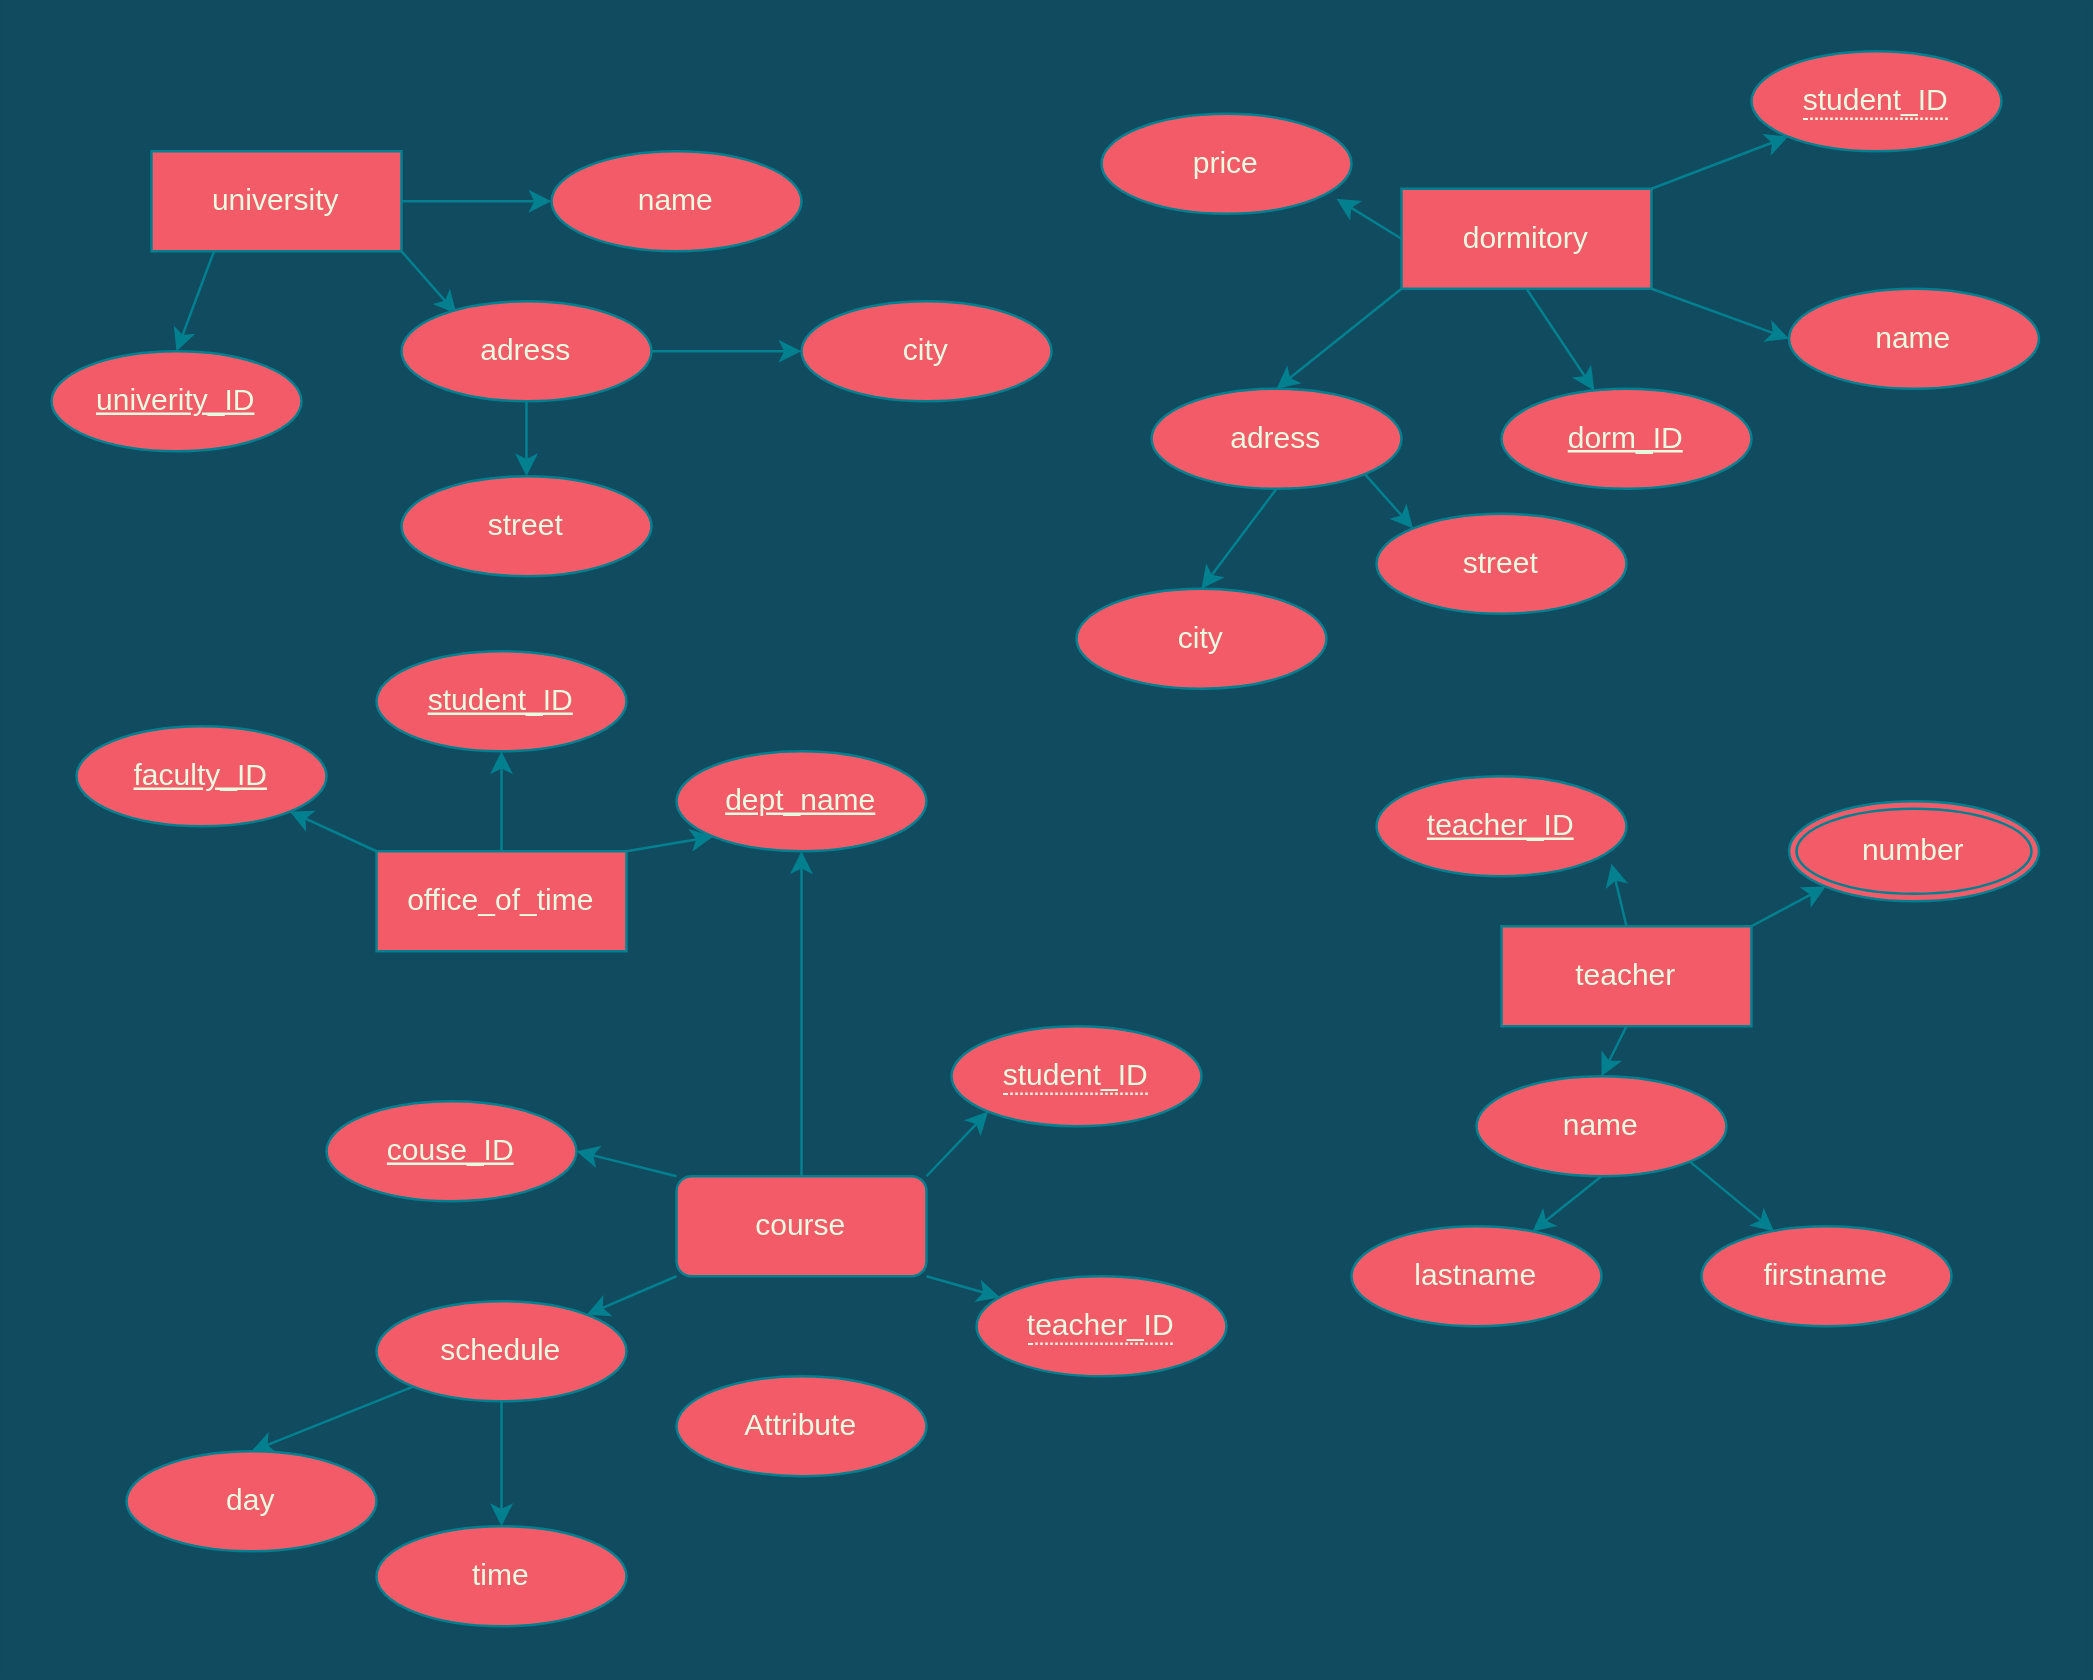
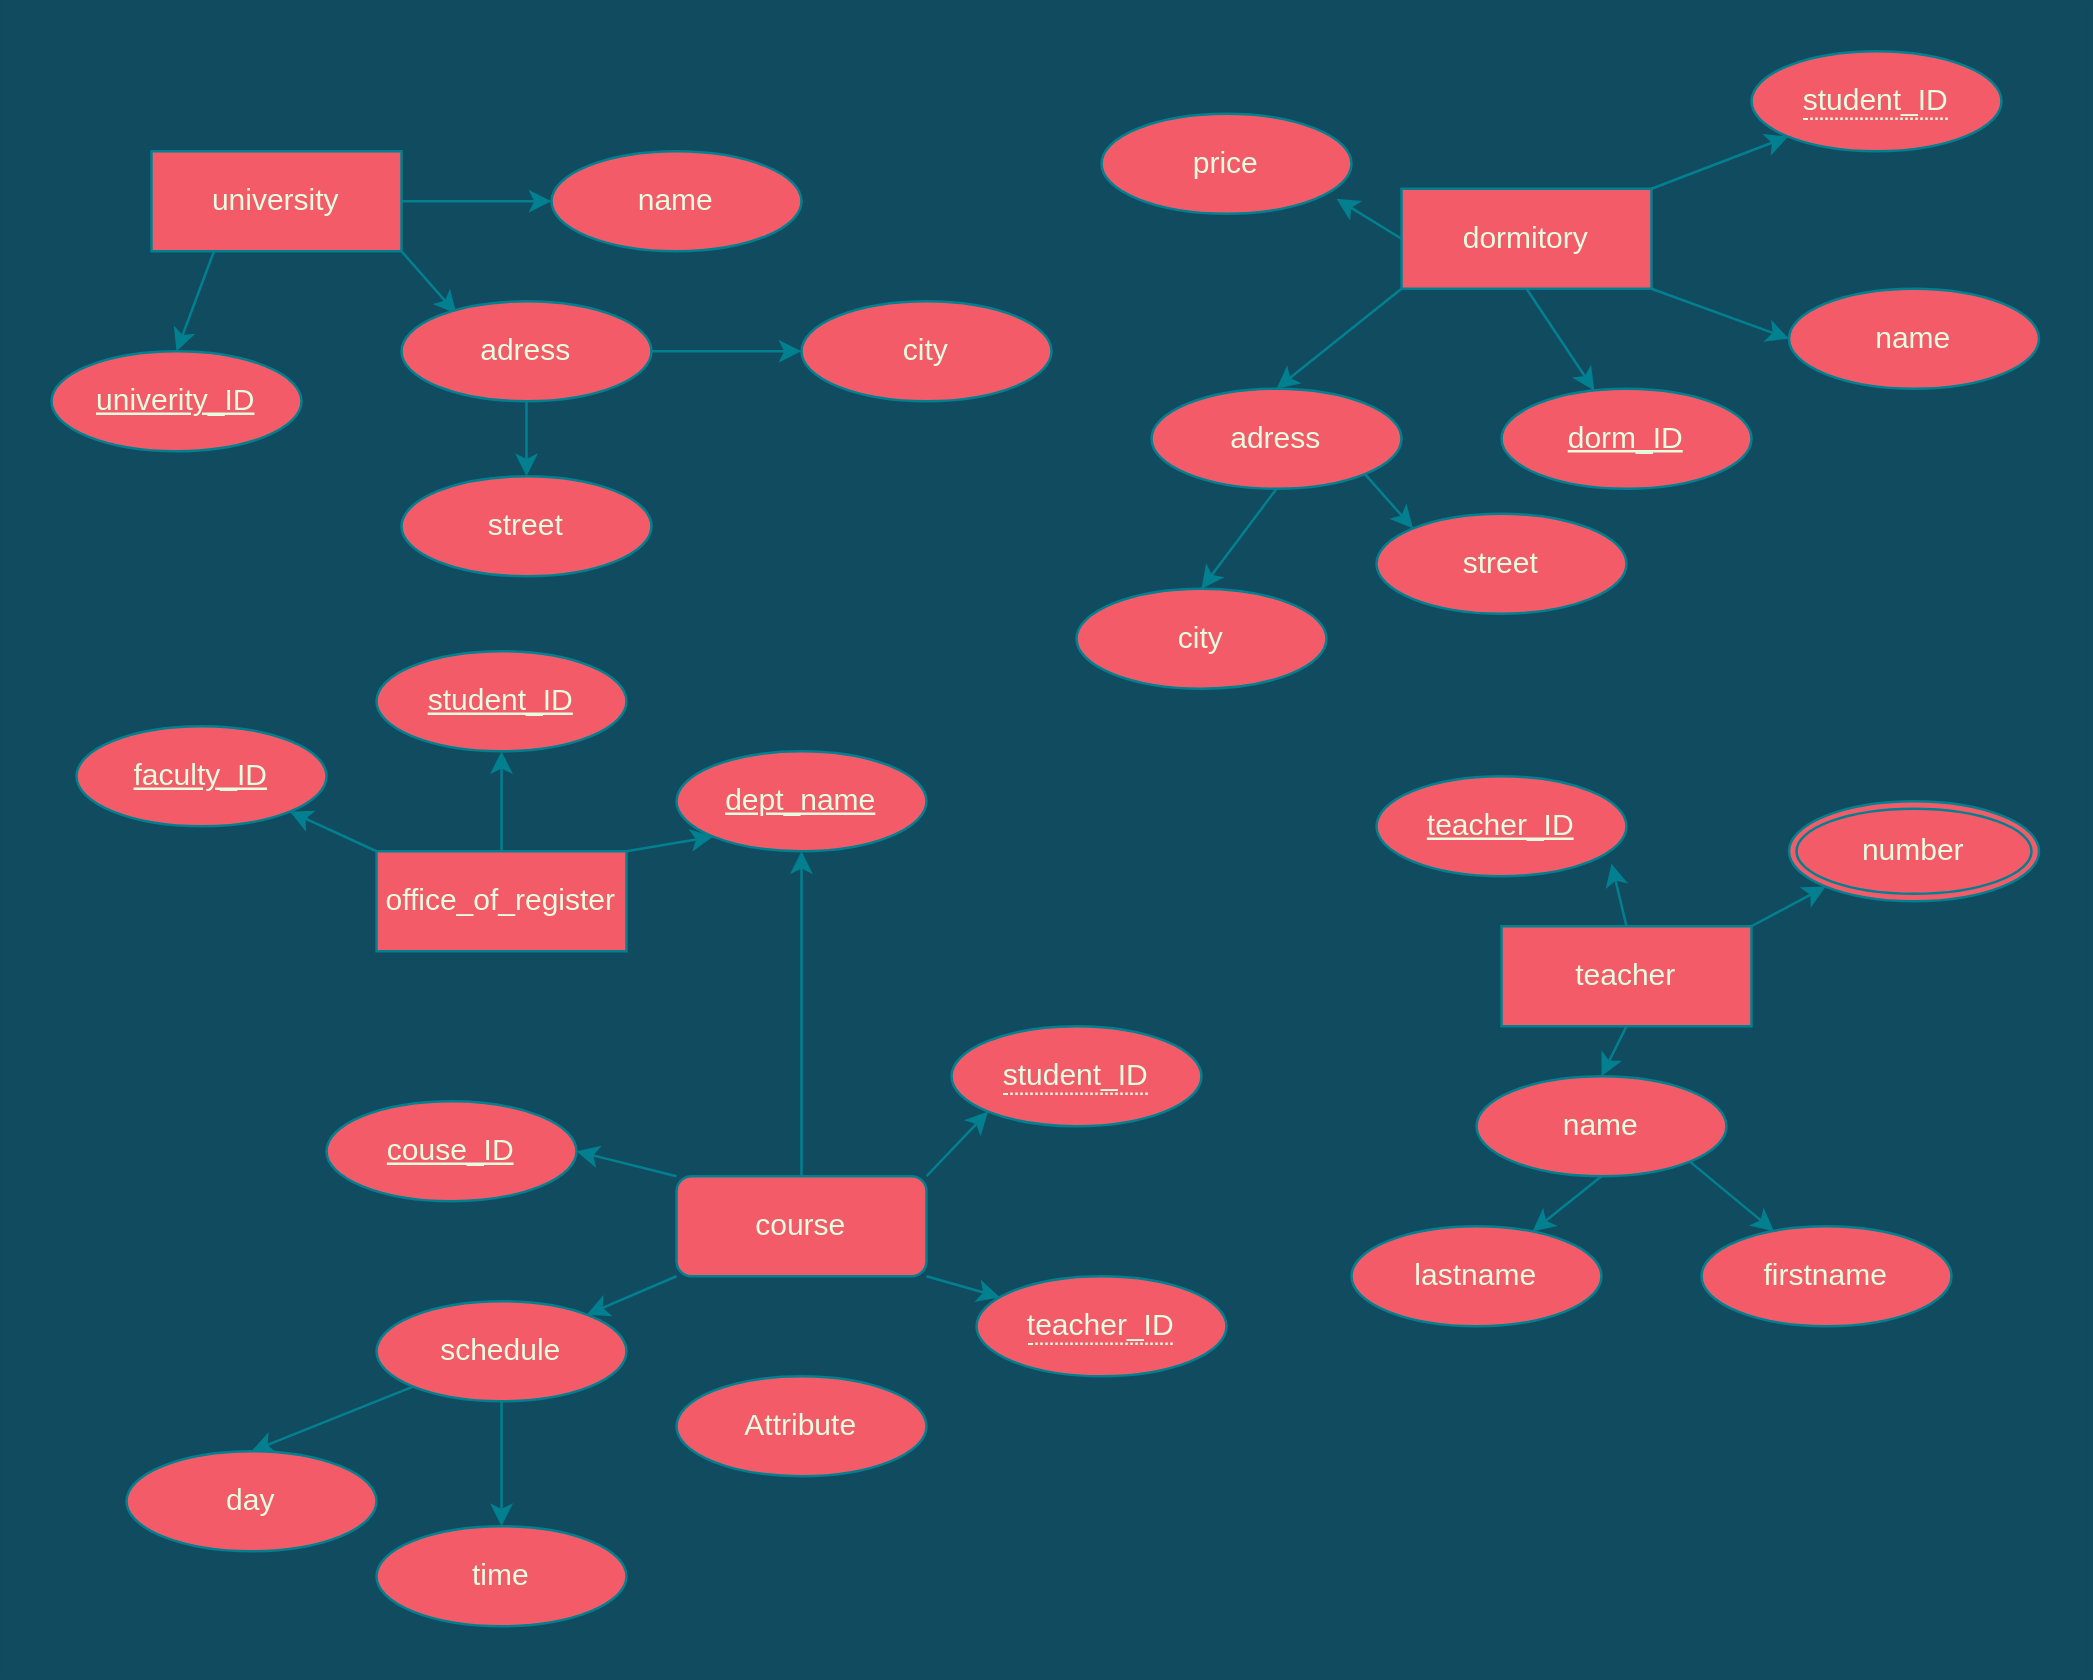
node "office_of_time": label "office_of_time" -> "office_of_register"
